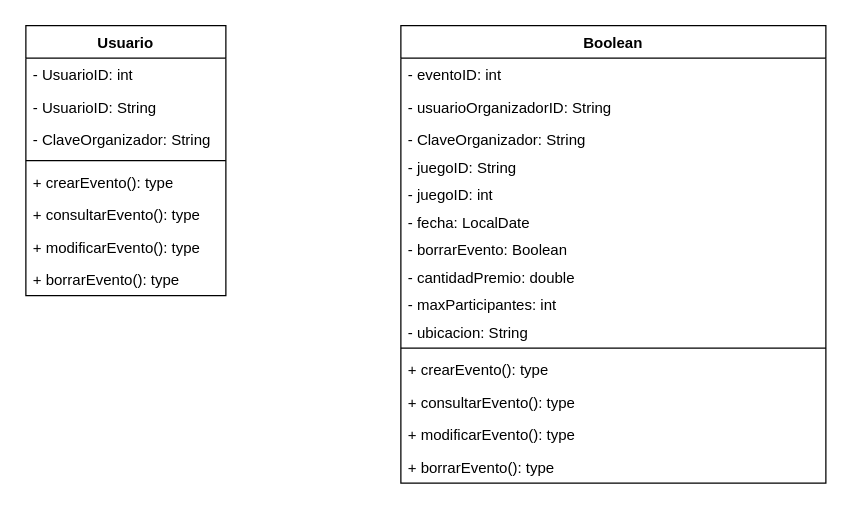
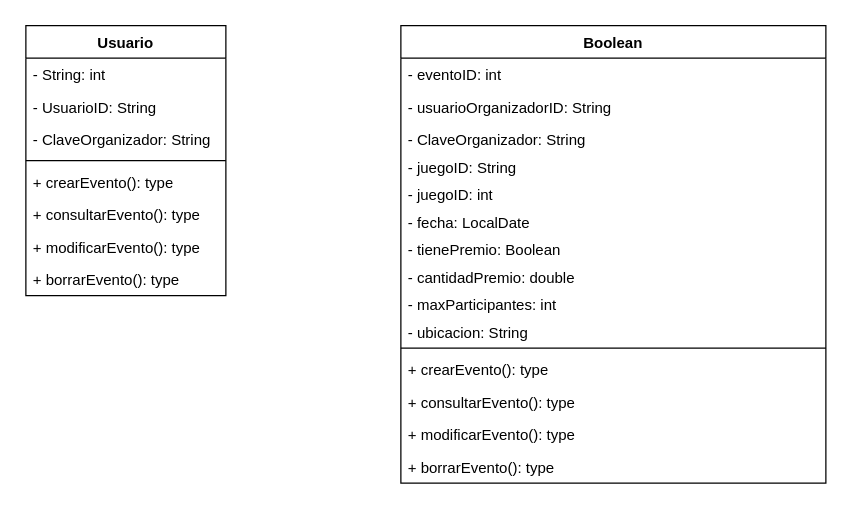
node "- UsuarioID: int": label "- UsuarioID: int" -> "- String: int"
node "- borrarEvento: Boolean": label "- borrarEvento: Boolean" -> "- tienePremio: Boolean"
